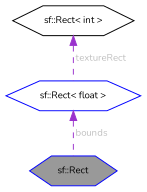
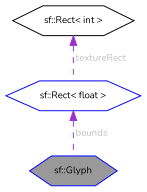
node "sf::Rect": label "sf::Rect" -> "sf::Glyph"
